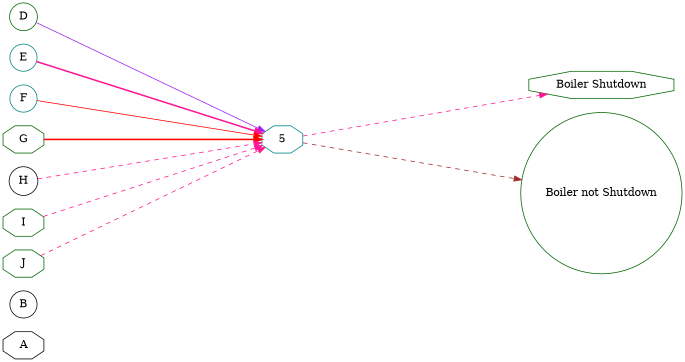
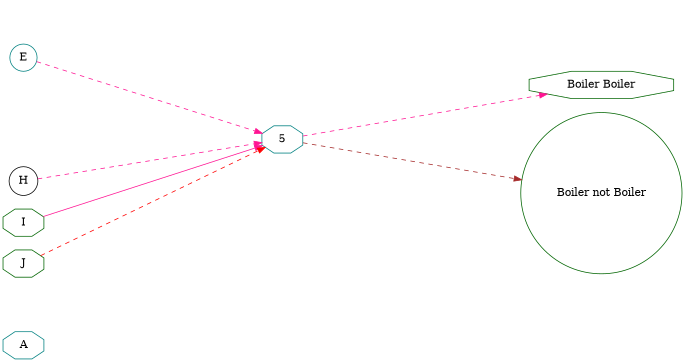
node "D": removed
node "Boiler Shutdown": label "Boiler Shutdown" -> "Boiler Boiler"
edge "E" -> "5": style bold -> dashed
node "F": removed
node "G": removed
edge "I" -> "5": style dashed -> solid
node "Boiler not Shutdown": label "Boiler not Shutdown" -> "Boiler not Boiler"
edge "J" -> "5": color deeppink -> red
node "B": removed
node "A": color black -> teal
